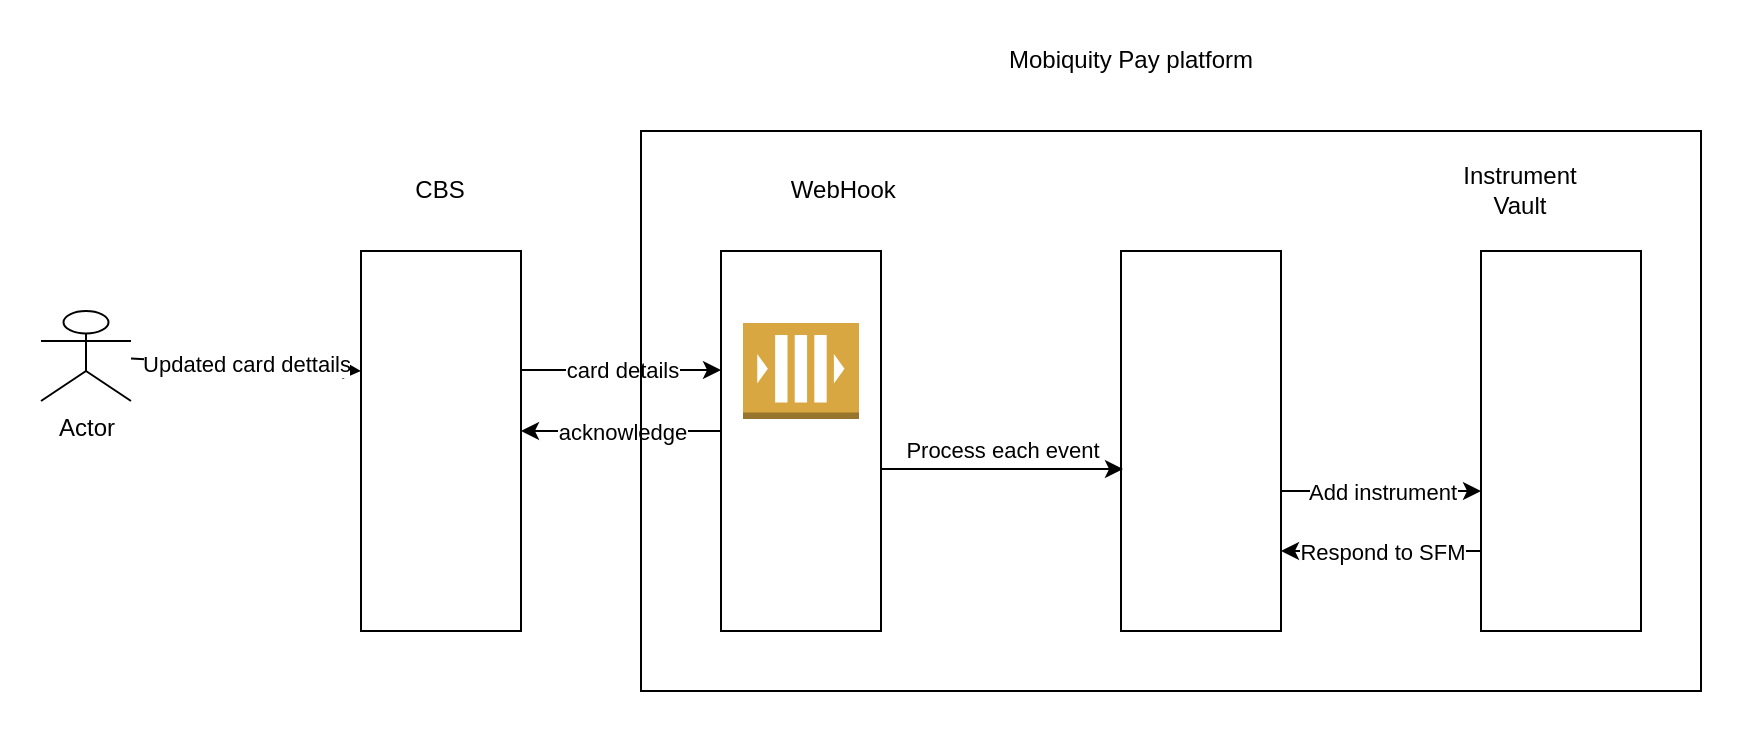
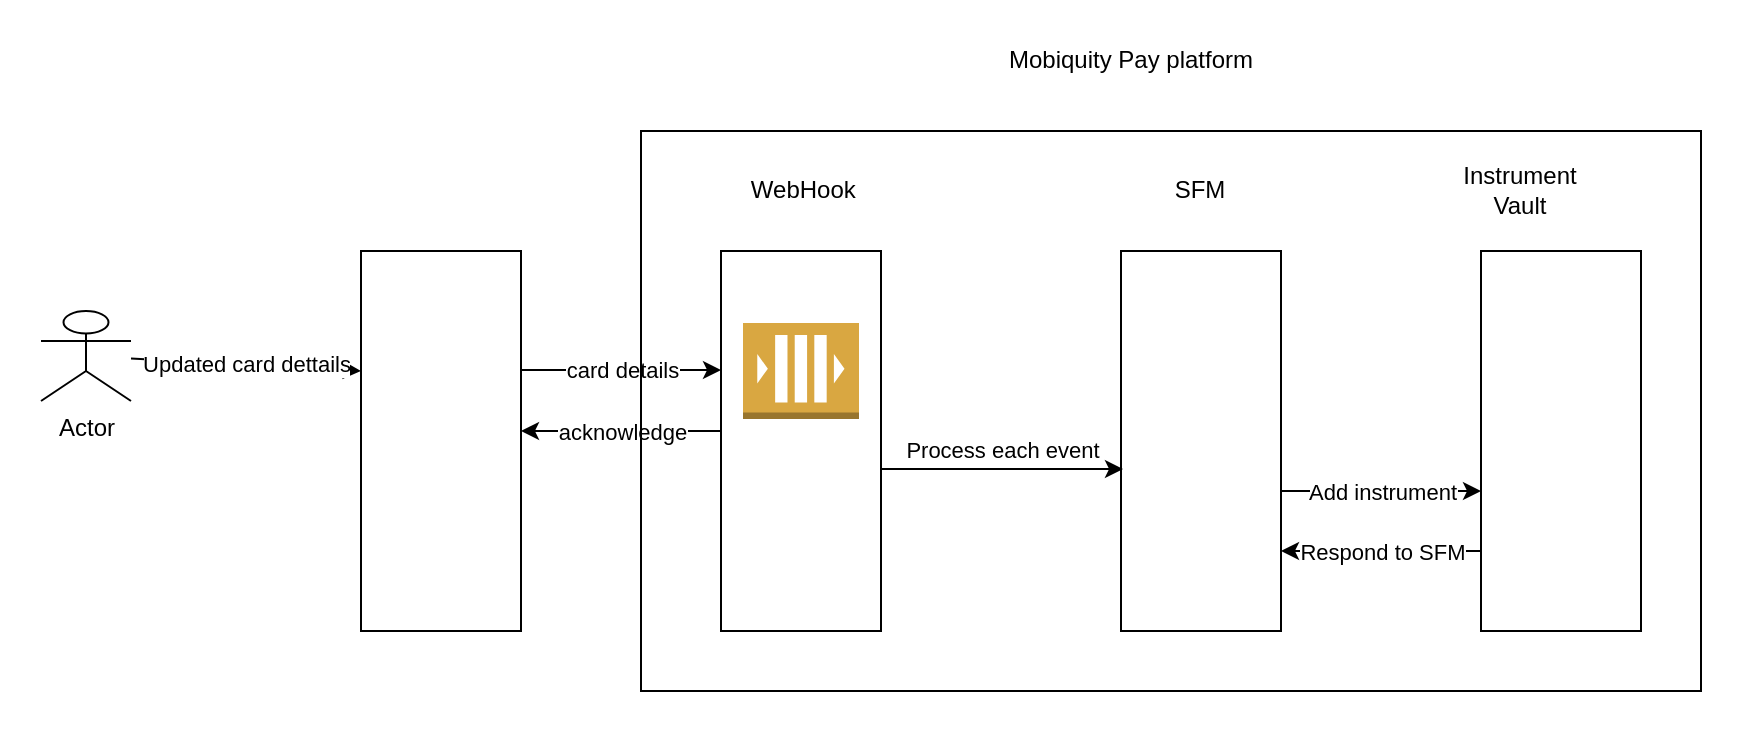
node "CBS": removed
node "WebHook": moved (841, 191) -> (801, 191)
node "SFM": added
